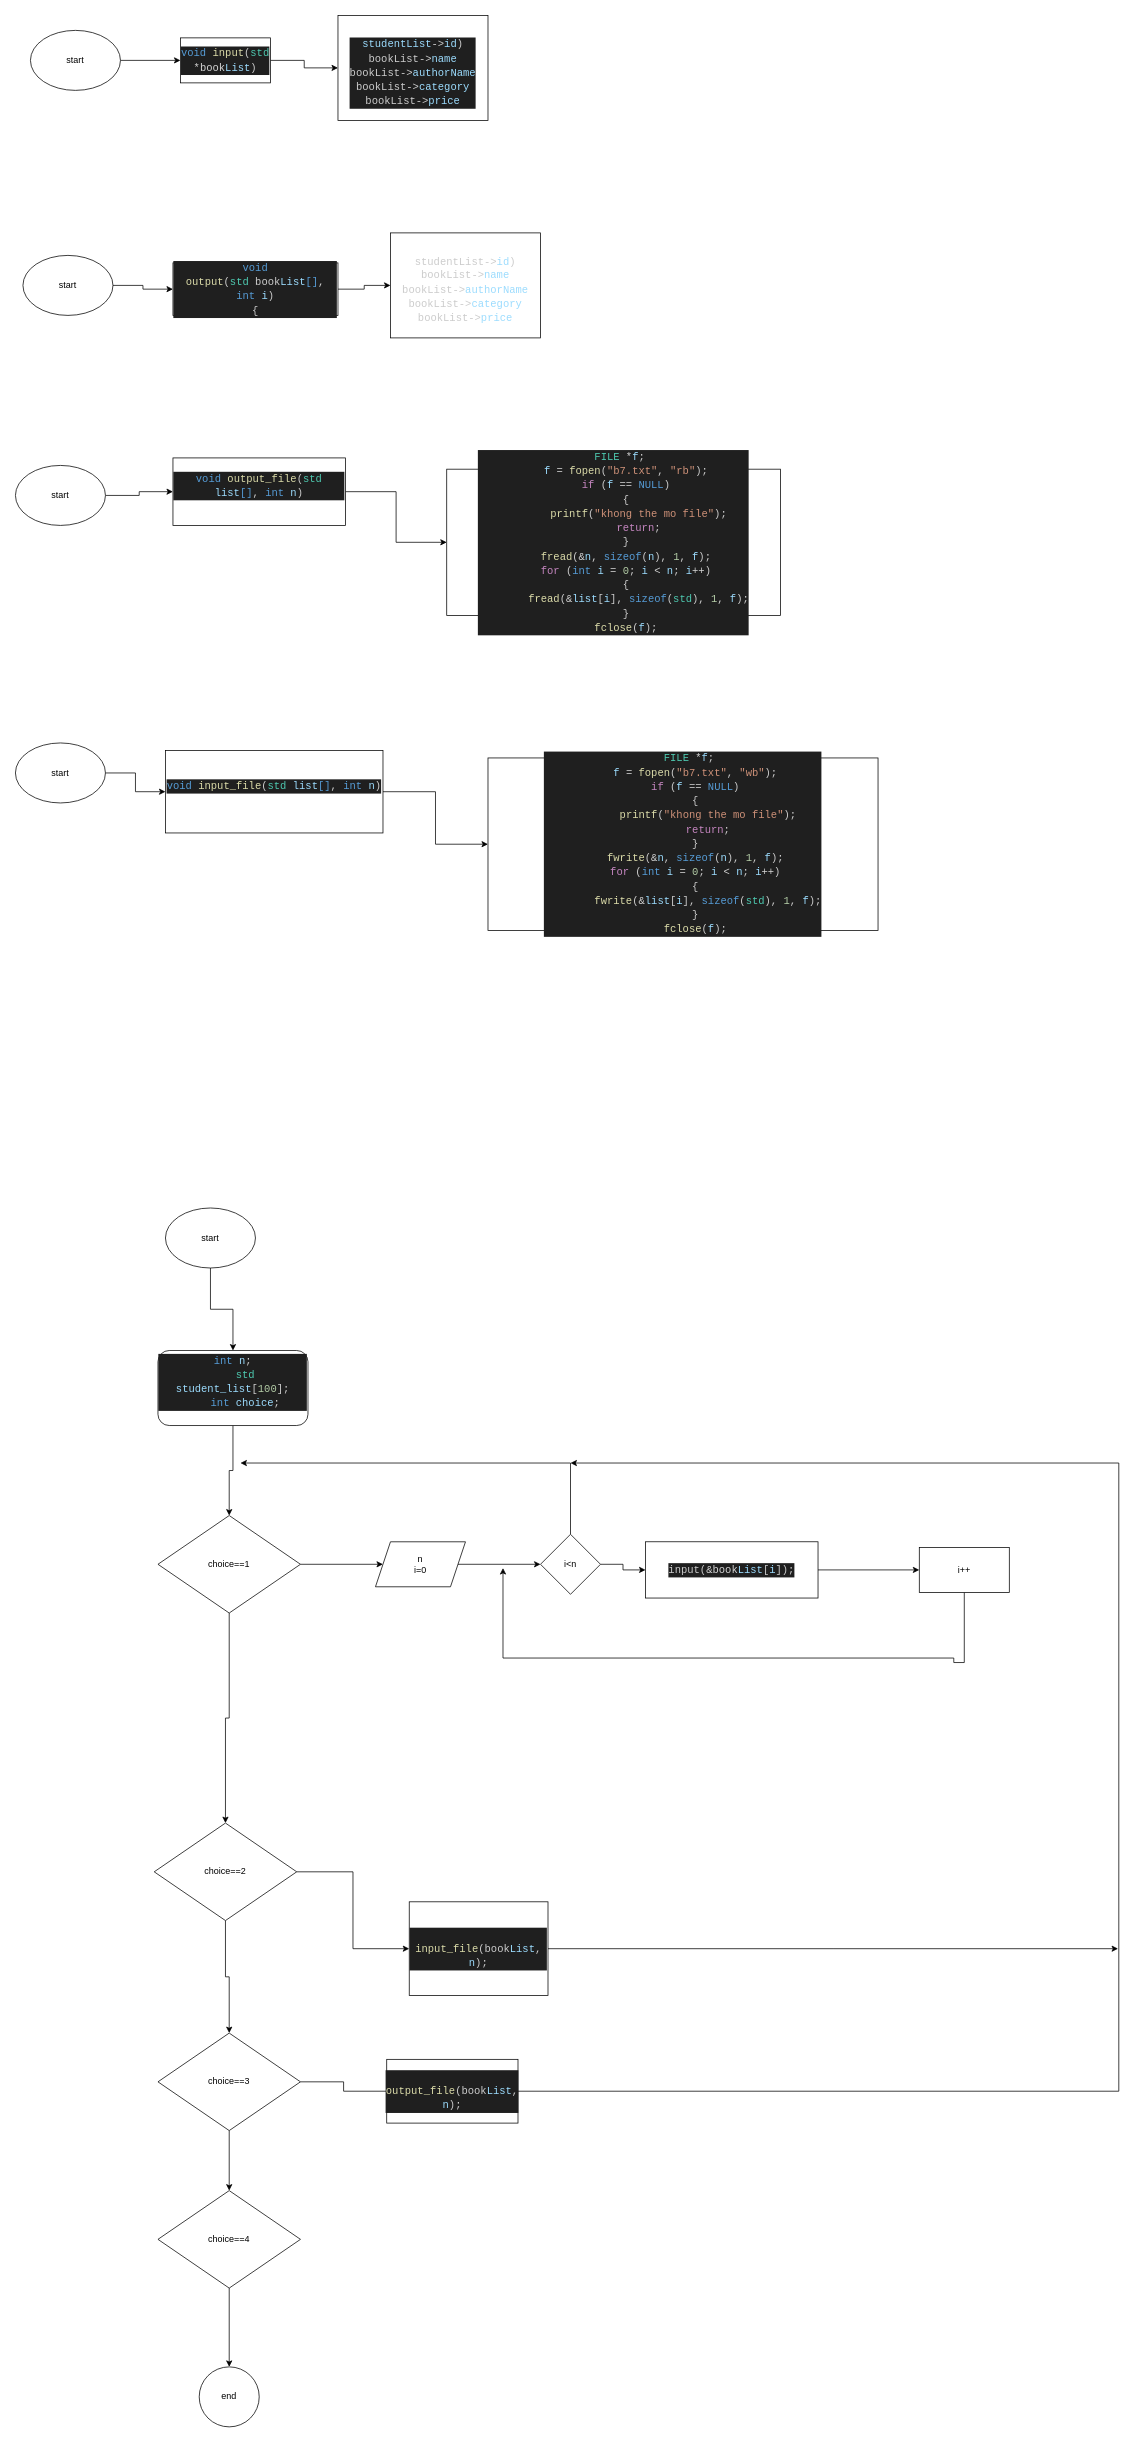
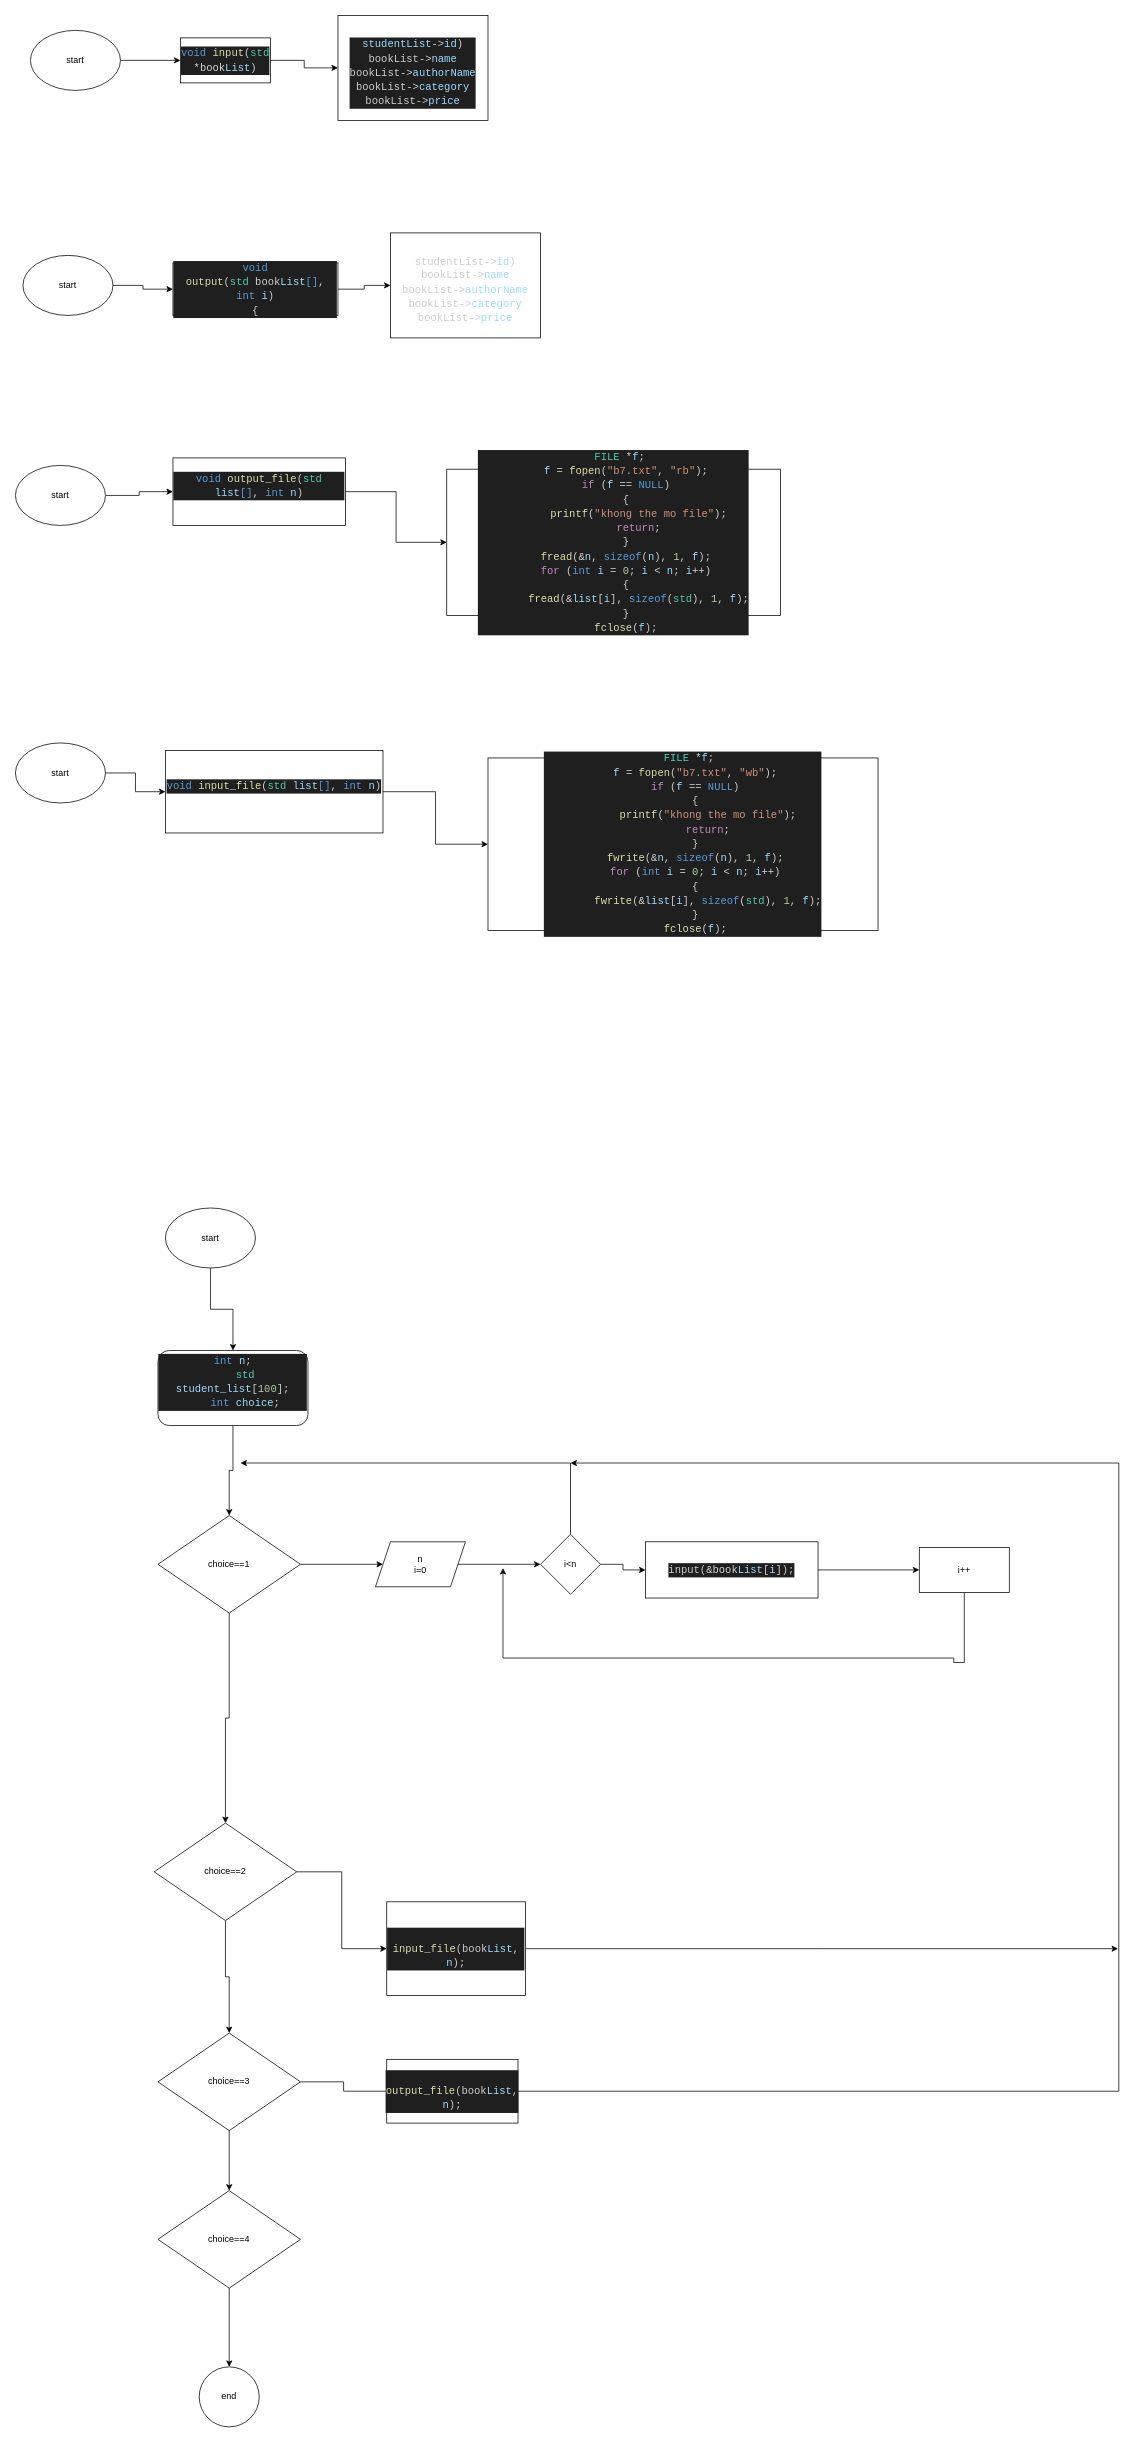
node "input_file(bookList, n);": moved (479, 1949) -> (456, 1949)
